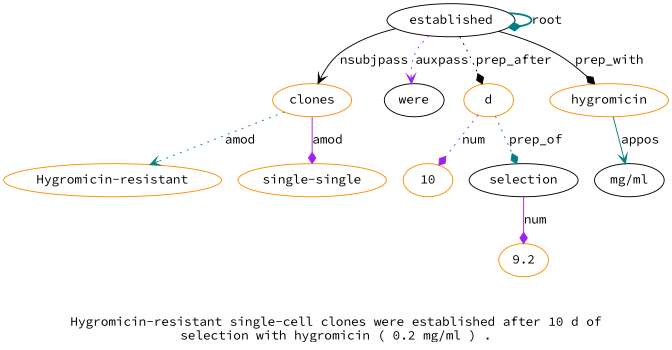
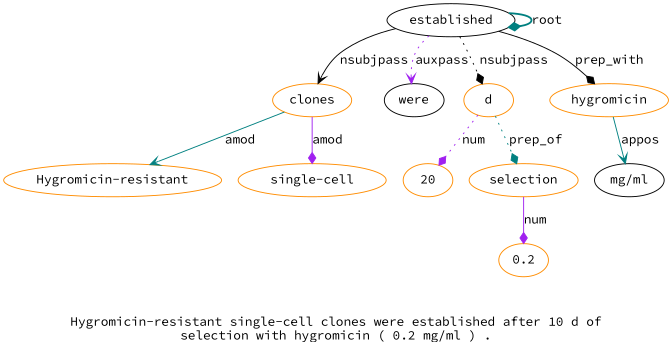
edge "established" -> "d": label "prep_after" -> "nsubjpass"
edge "clones" -> "Hygromicin-resistant": style dotted -> solid
node "single-single": label "single-single" -> "single-cell"
node "10": label "10" -> "20"
node "selection": color black -> darkorange
node "9.2": label "9.2" -> "0.2"
